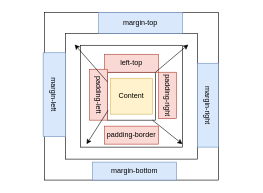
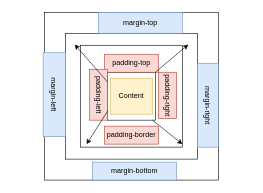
node "left-top": label "left-top" -> "padding-top"
